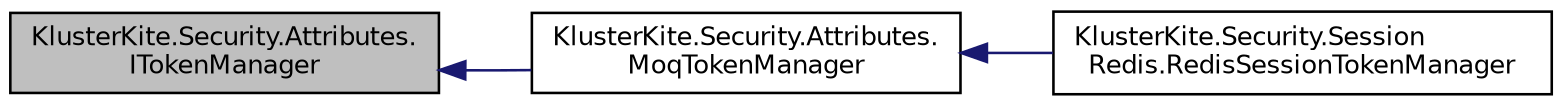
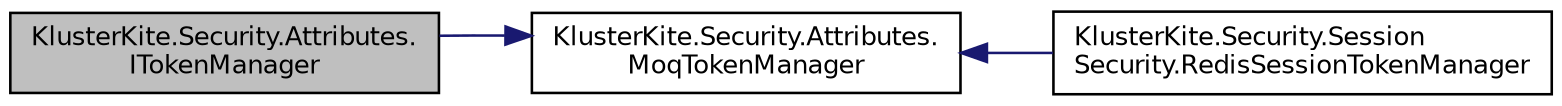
node "KlusterKite.Security.Session Redis.RedisSessionTokenManager": label "KlusterKite.Security.Session Redis.RedisSessionTokenManager" -> "KlusterKite.Security.Session Security.RedisSessionTokenManager"
edge "KlusterKite.Security.Attributes. MoqTokenManager" -> "KlusterKite.Security.Attributes. ITokenManager": reversed
